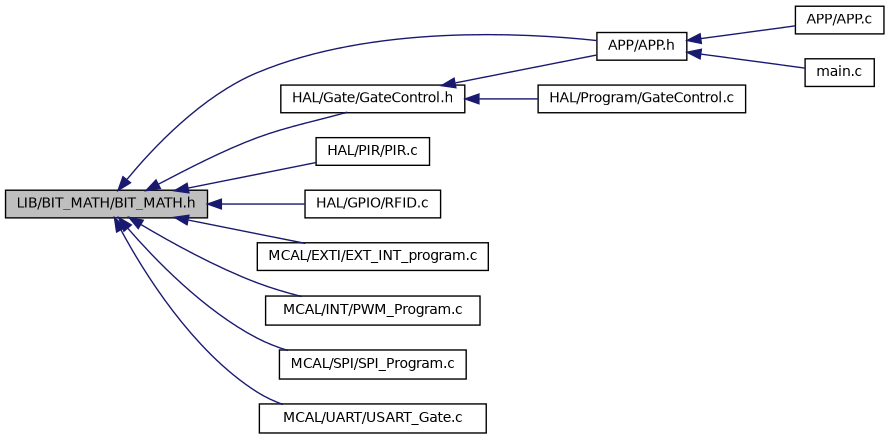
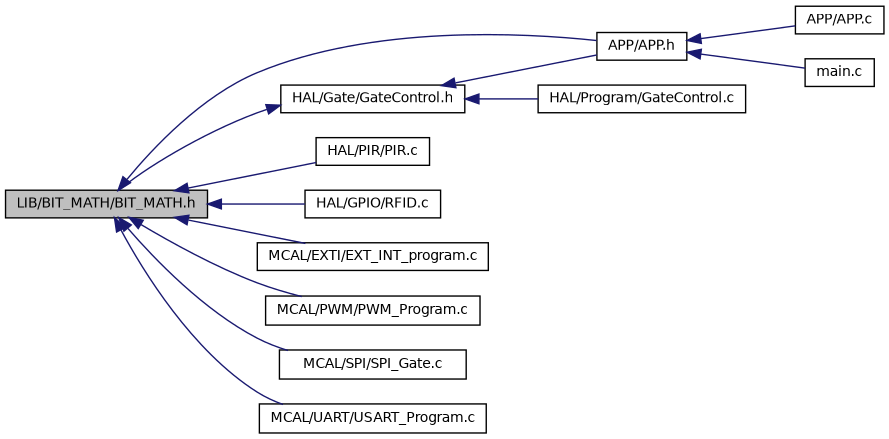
edge "HAL/Gate/GateControl.h" -> "LIB/BIT_MATH/BIT_MATH.h": reversed
node "MCAL/INT/PWM_Program.c": label "MCAL/INT/PWM_Program.c" -> "MCAL/PWM/PWM_Program.c"
node "MCAL/SPI/SPI_Program.c": label "MCAL/SPI/SPI_Program.c" -> "MCAL/SPI/SPI_Gate.c"
node "MCAL/UART/USART_Gate.c": label "MCAL/UART/USART_Gate.c" -> "MCAL/UART/USART_Program.c"
